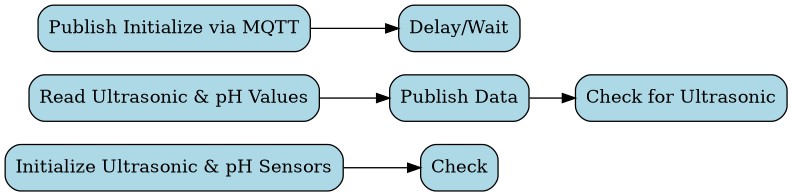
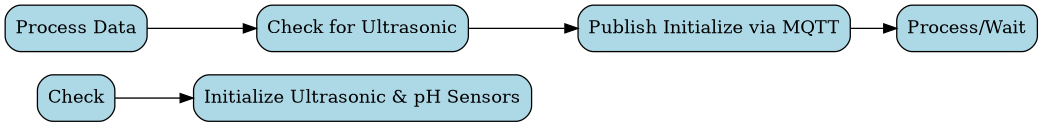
node "Delay/Wait": label "Delay/Wait" -> "Process/Wait"
edge "Check for Ultrasonic" -> "Publish Initialize via MQTT": added
node "Read Ultrasonic & pH Values": removed
node "Publish Data": label "Publish Data" -> "Process Data"
edge "Initialize Ultrasonic & pH Sensors" -> "Check": reversed
